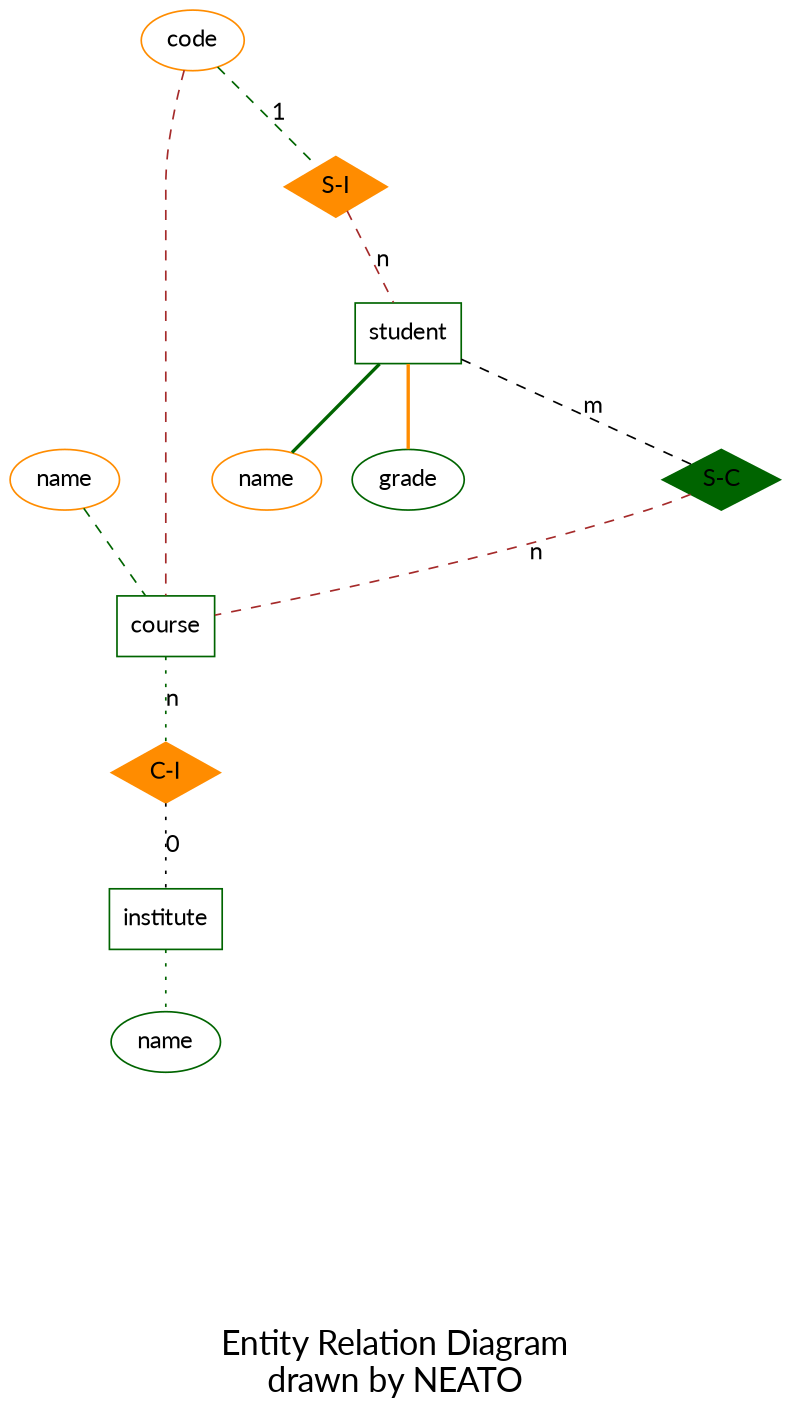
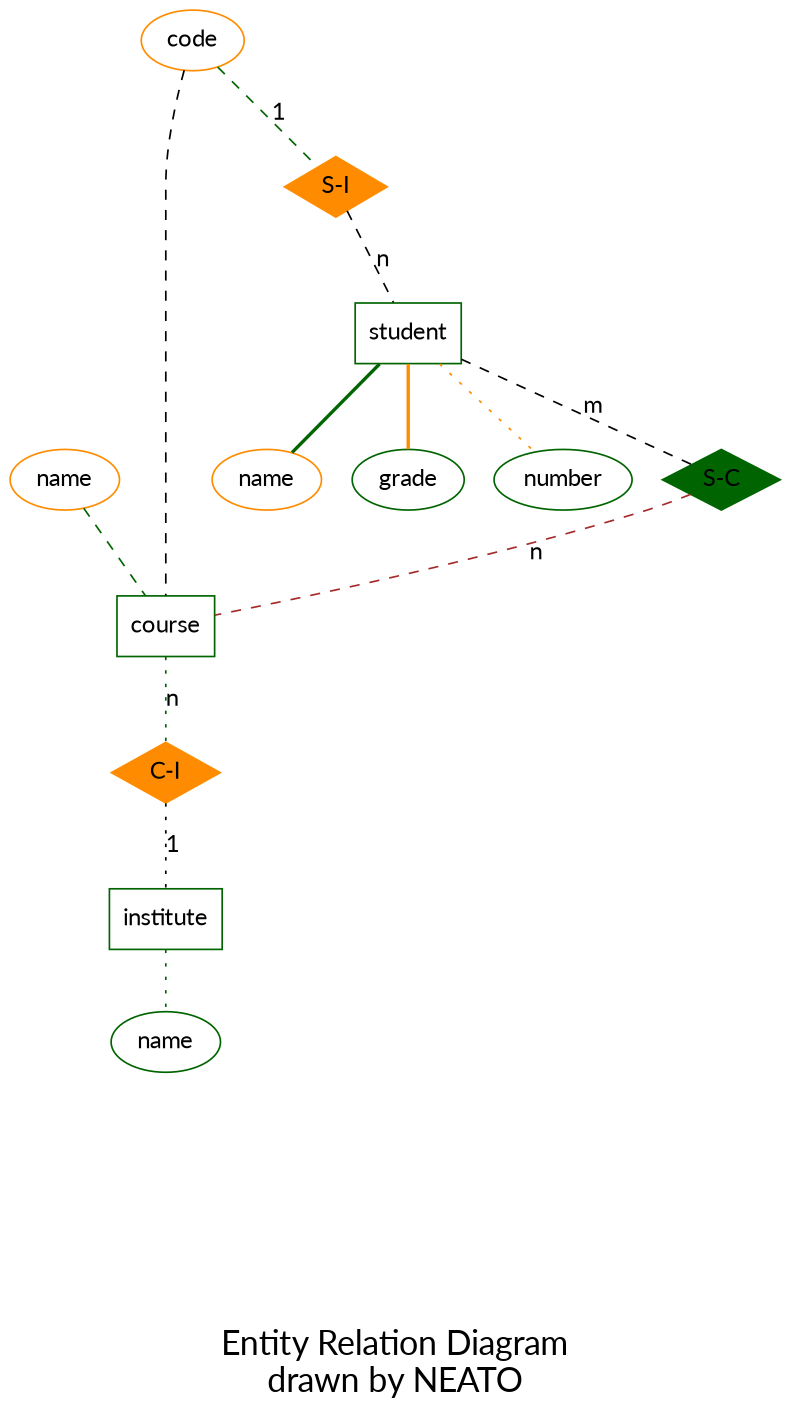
edge "S-I" -- "student": color brown -> black
edge "code" -- "course": color brown -> black
node "number": added
edge "C-I" -- "institute": label "0" -> "1"
